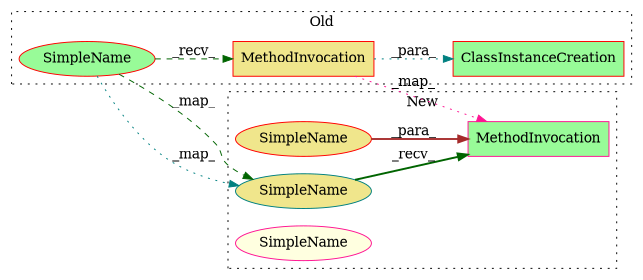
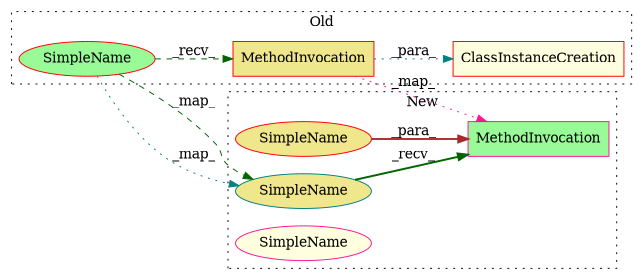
node "ClassInstanceCreation": fillcolor palegreen -> lightyellow
